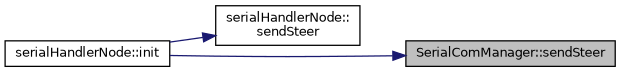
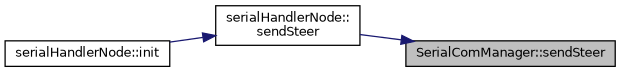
edge "serialHandlerNode::init" -> "SerialComManager::sendSteer": now "serialHandlerNode:: sendSteer" -> "SerialComManager::sendSteer"
